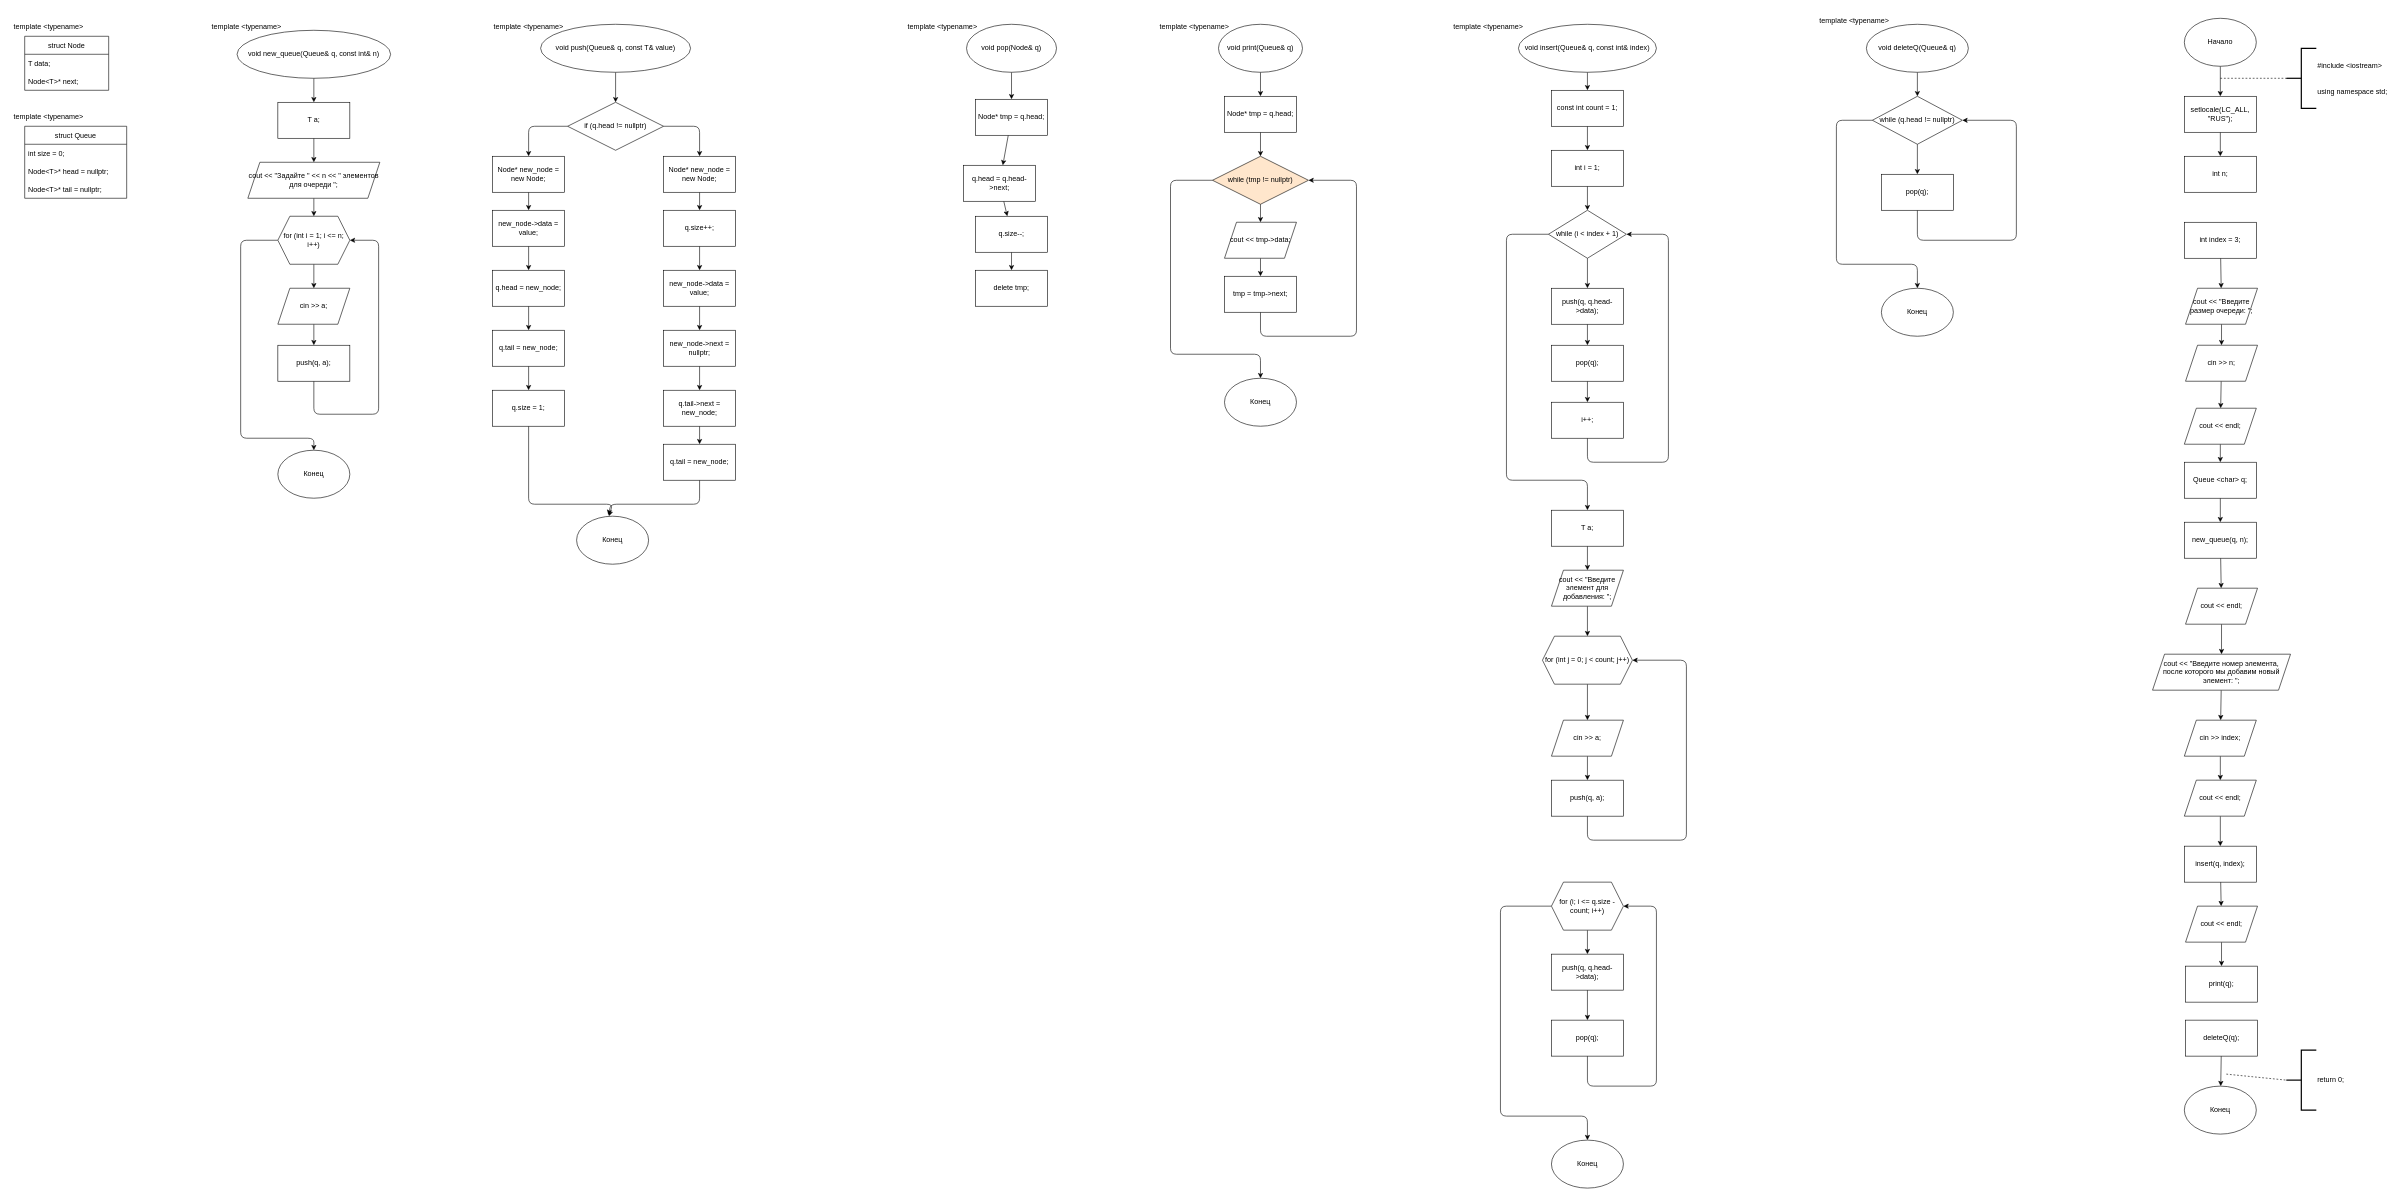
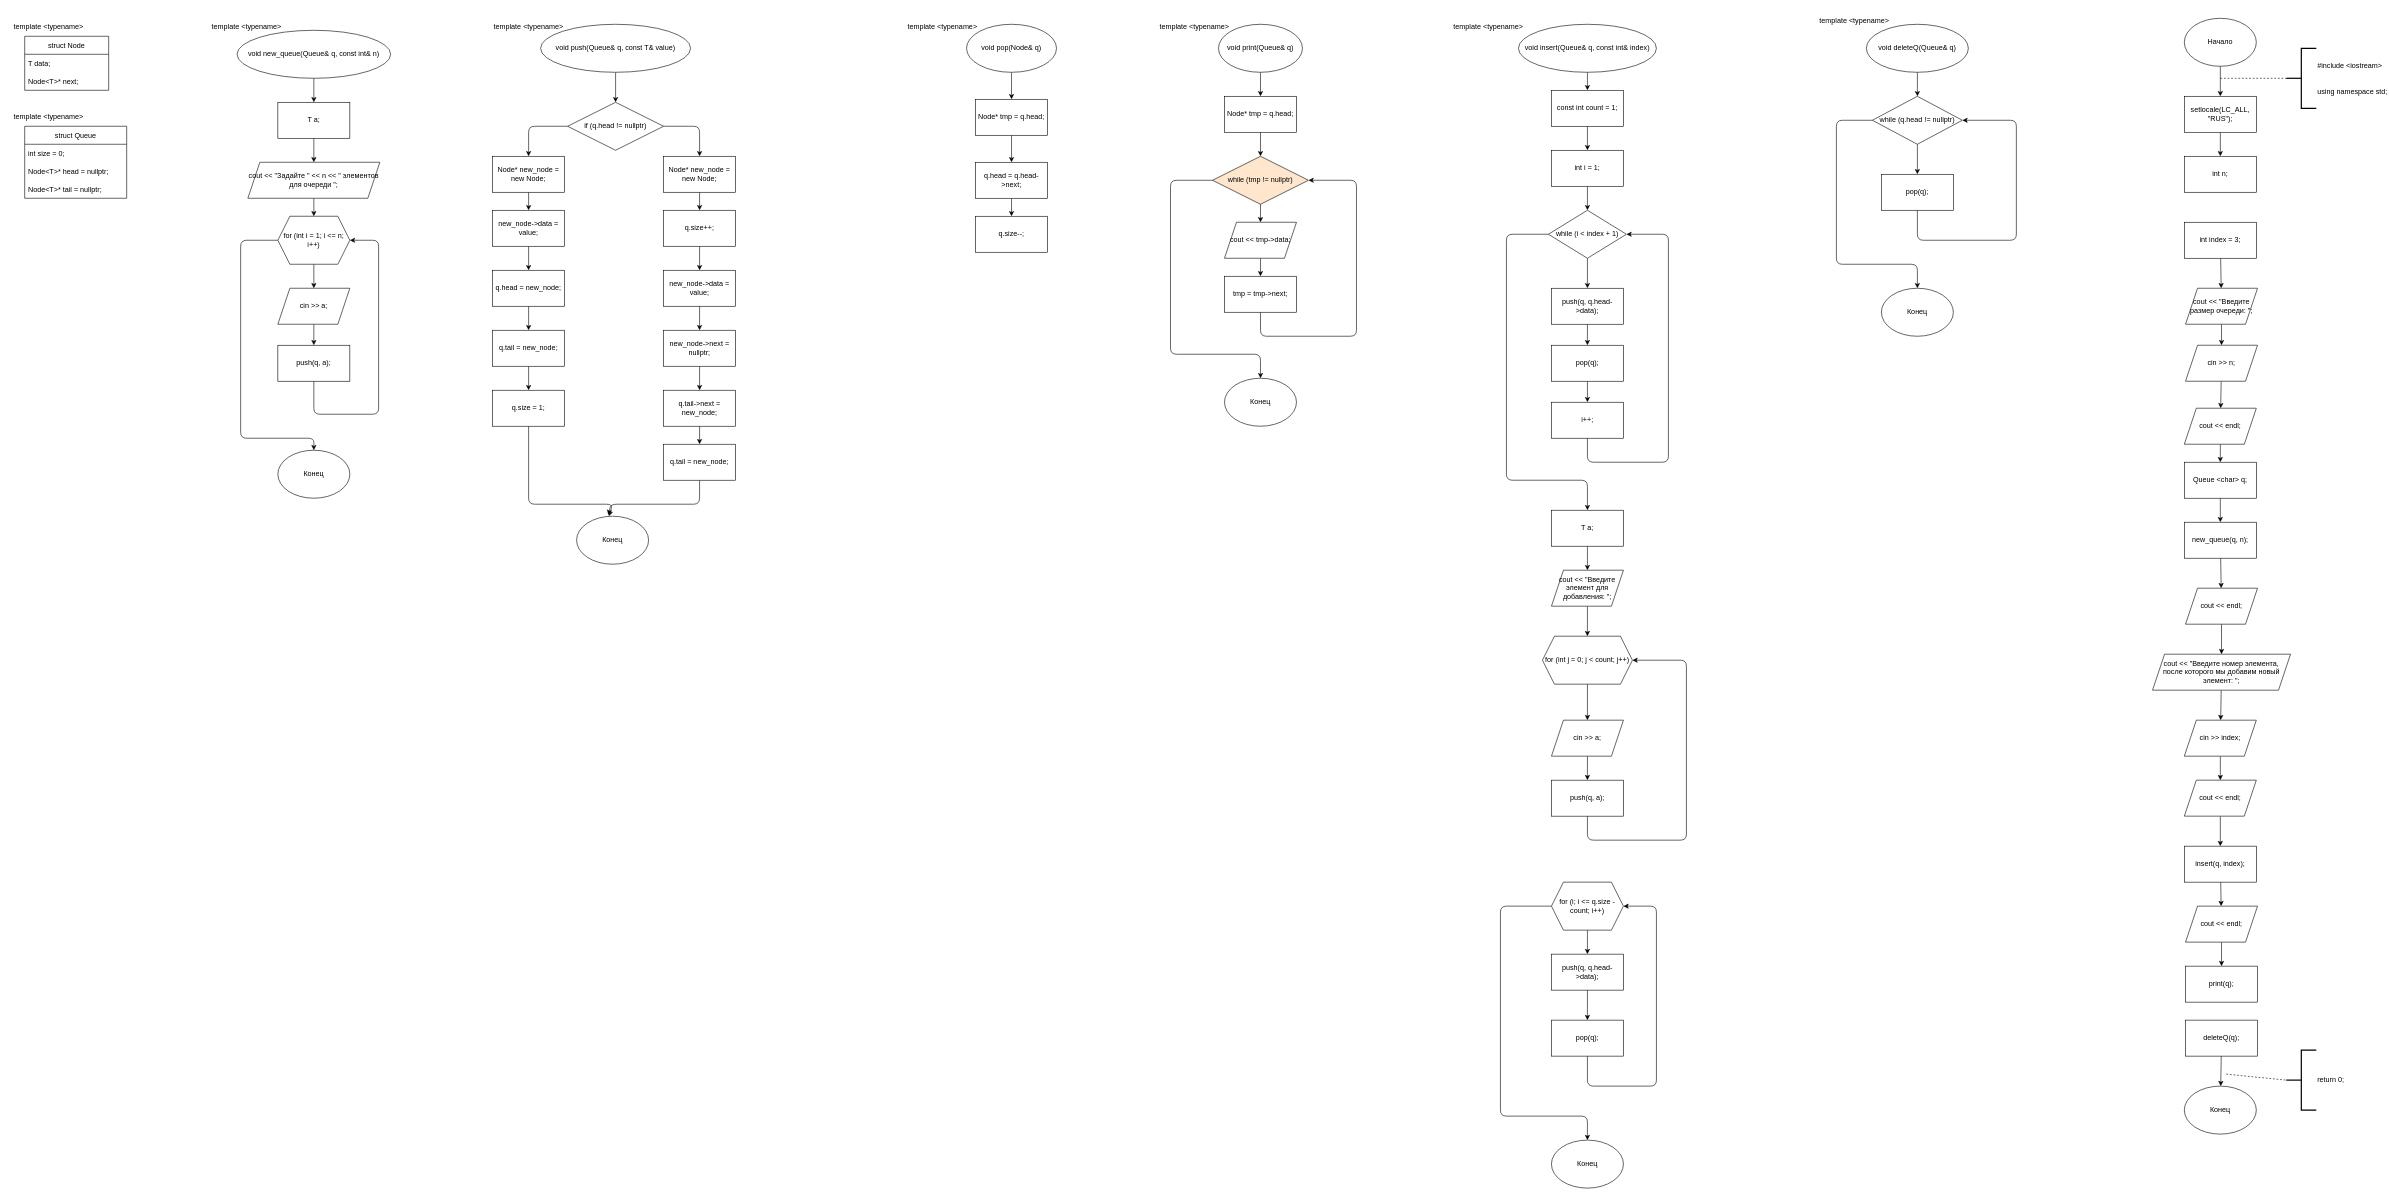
node "q.head = q.head->next;": moved (999, 183) -> (1011, 180)
edge "q.size--;" -> "delete tmp;": removed
node "delete tmp;": removed
